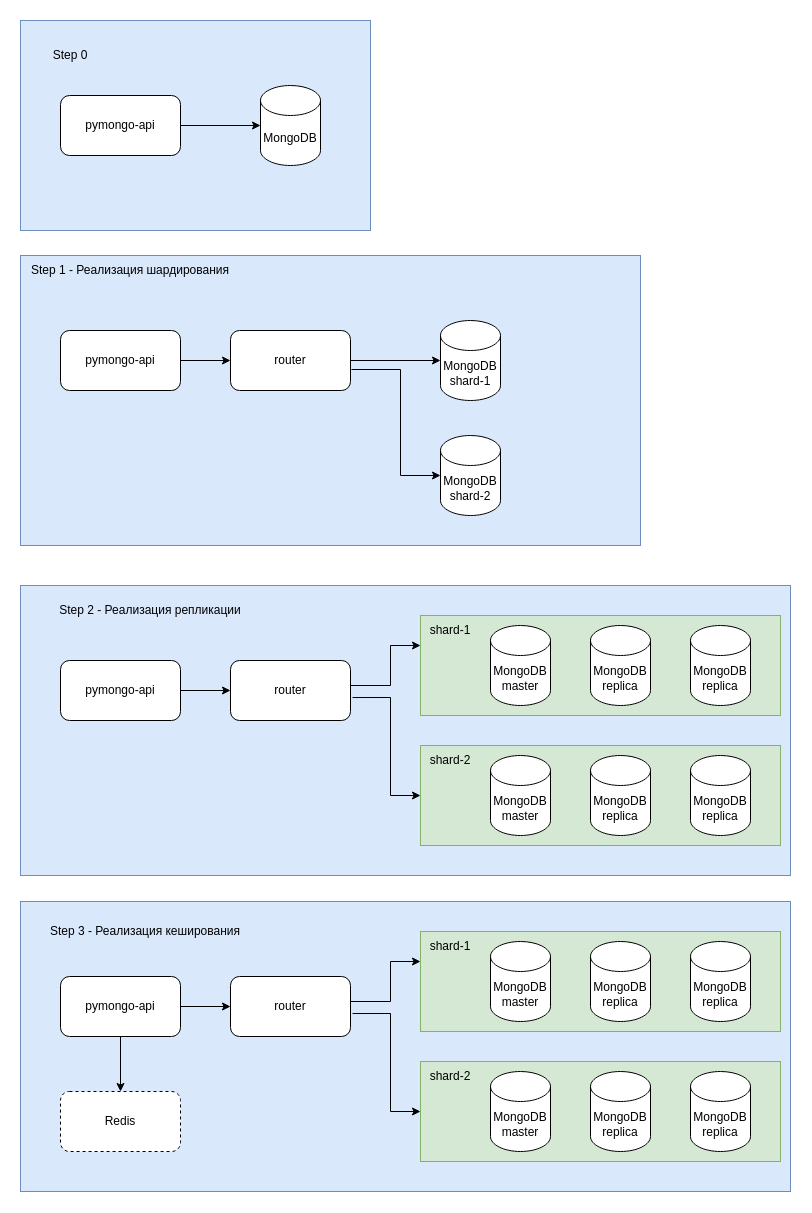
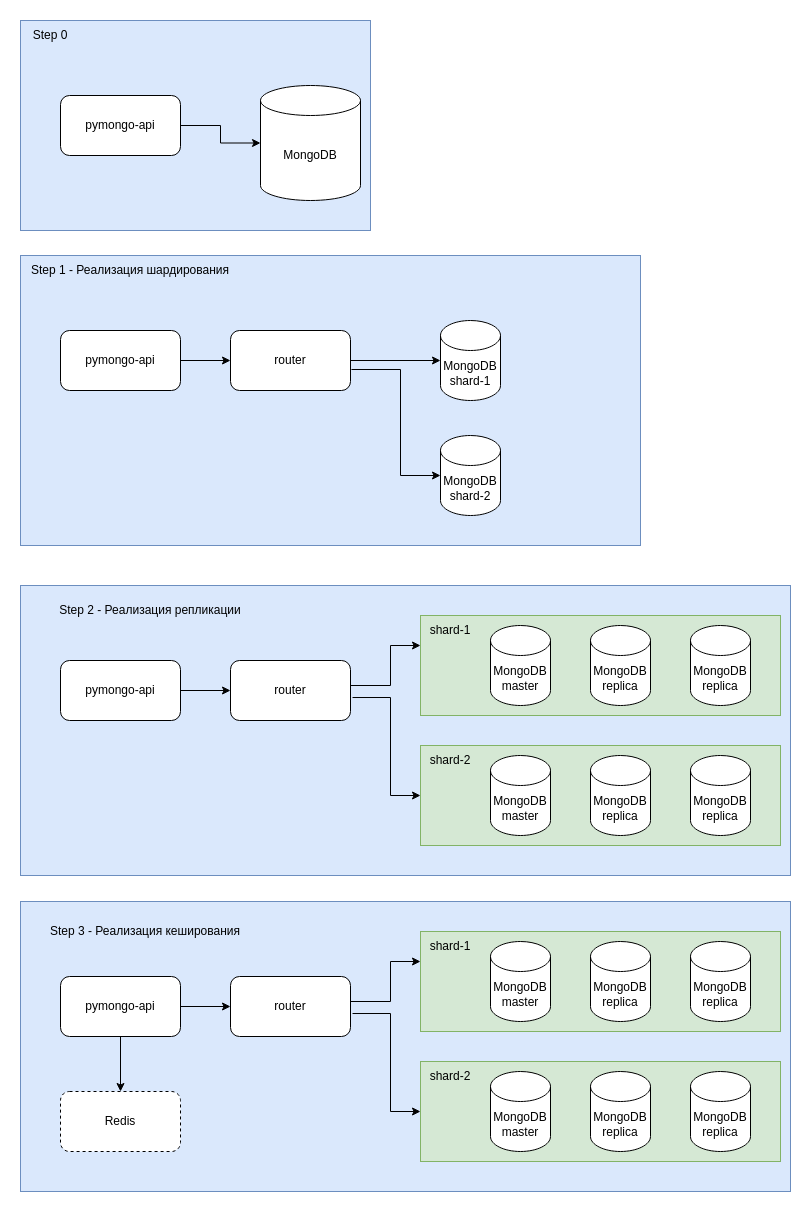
node "Step 0": moved (71, 56) -> (51, 36)
node "MongoDB": size 60x80 -> 100x115
